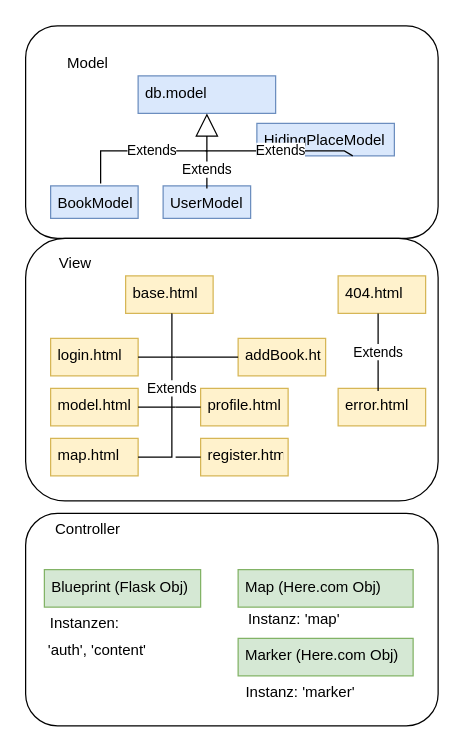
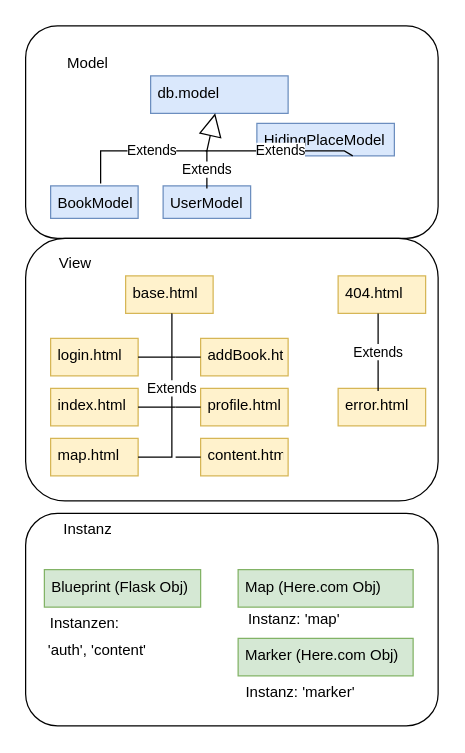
node "db.model": moved (207, 94) -> (219, 94)
node "addBook.html": moved (282, 357) -> (244, 357)
node "model.html": label "model.html" -> "index.html"
node "register.html": label "register.html" -> "content.html"
node "Controller": label "Controller" -> "Instanz"
